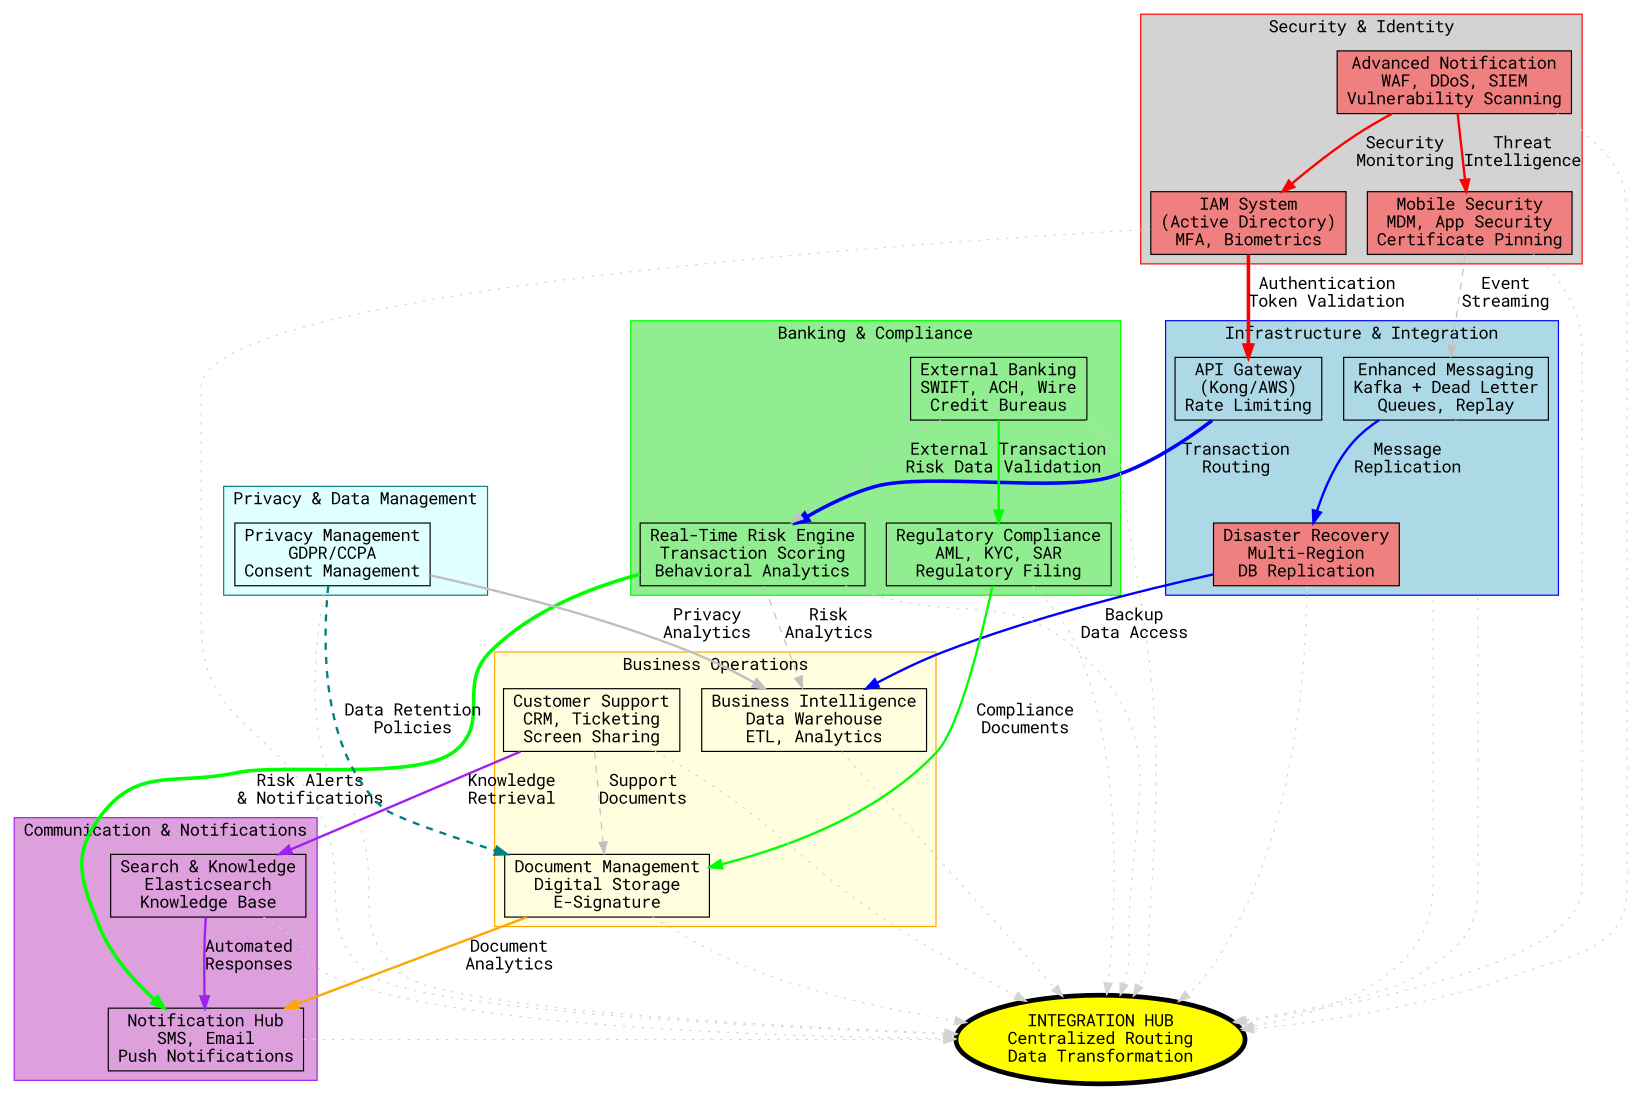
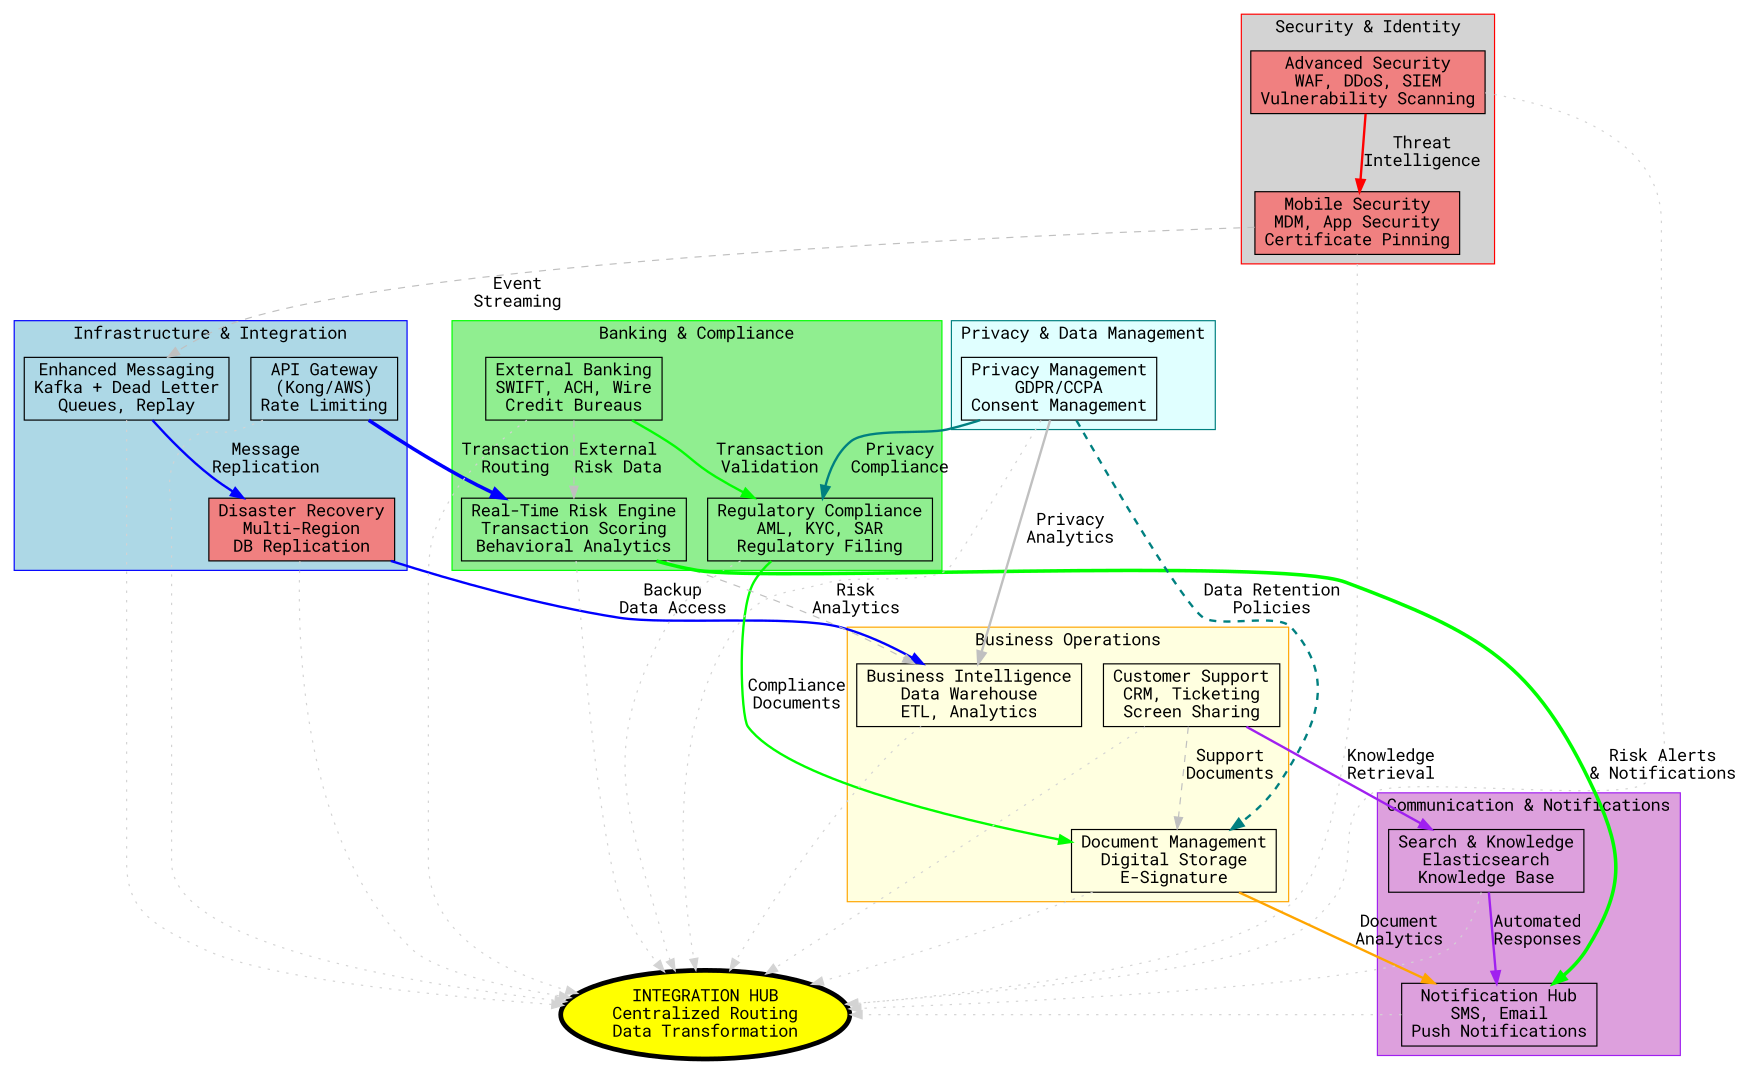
node "Advanced Notification WAF, DDoS, SIEM Vulnerability Scanning": label "Advanced Notification WAF, DDoS, SIEM Vulnerability Scanning" -> "Advanced Security WAF, DDoS, SIEM Vulnerability Scanning"
node "IAM System (Active Directory) MFA, Biometrics": removed
edge "Privacy Management GDPR/CCPA Consent Management" -> "Regulatory Compliance AML, KYC, SAR Regulatory Filing": added, label "Privacy Compliance"
